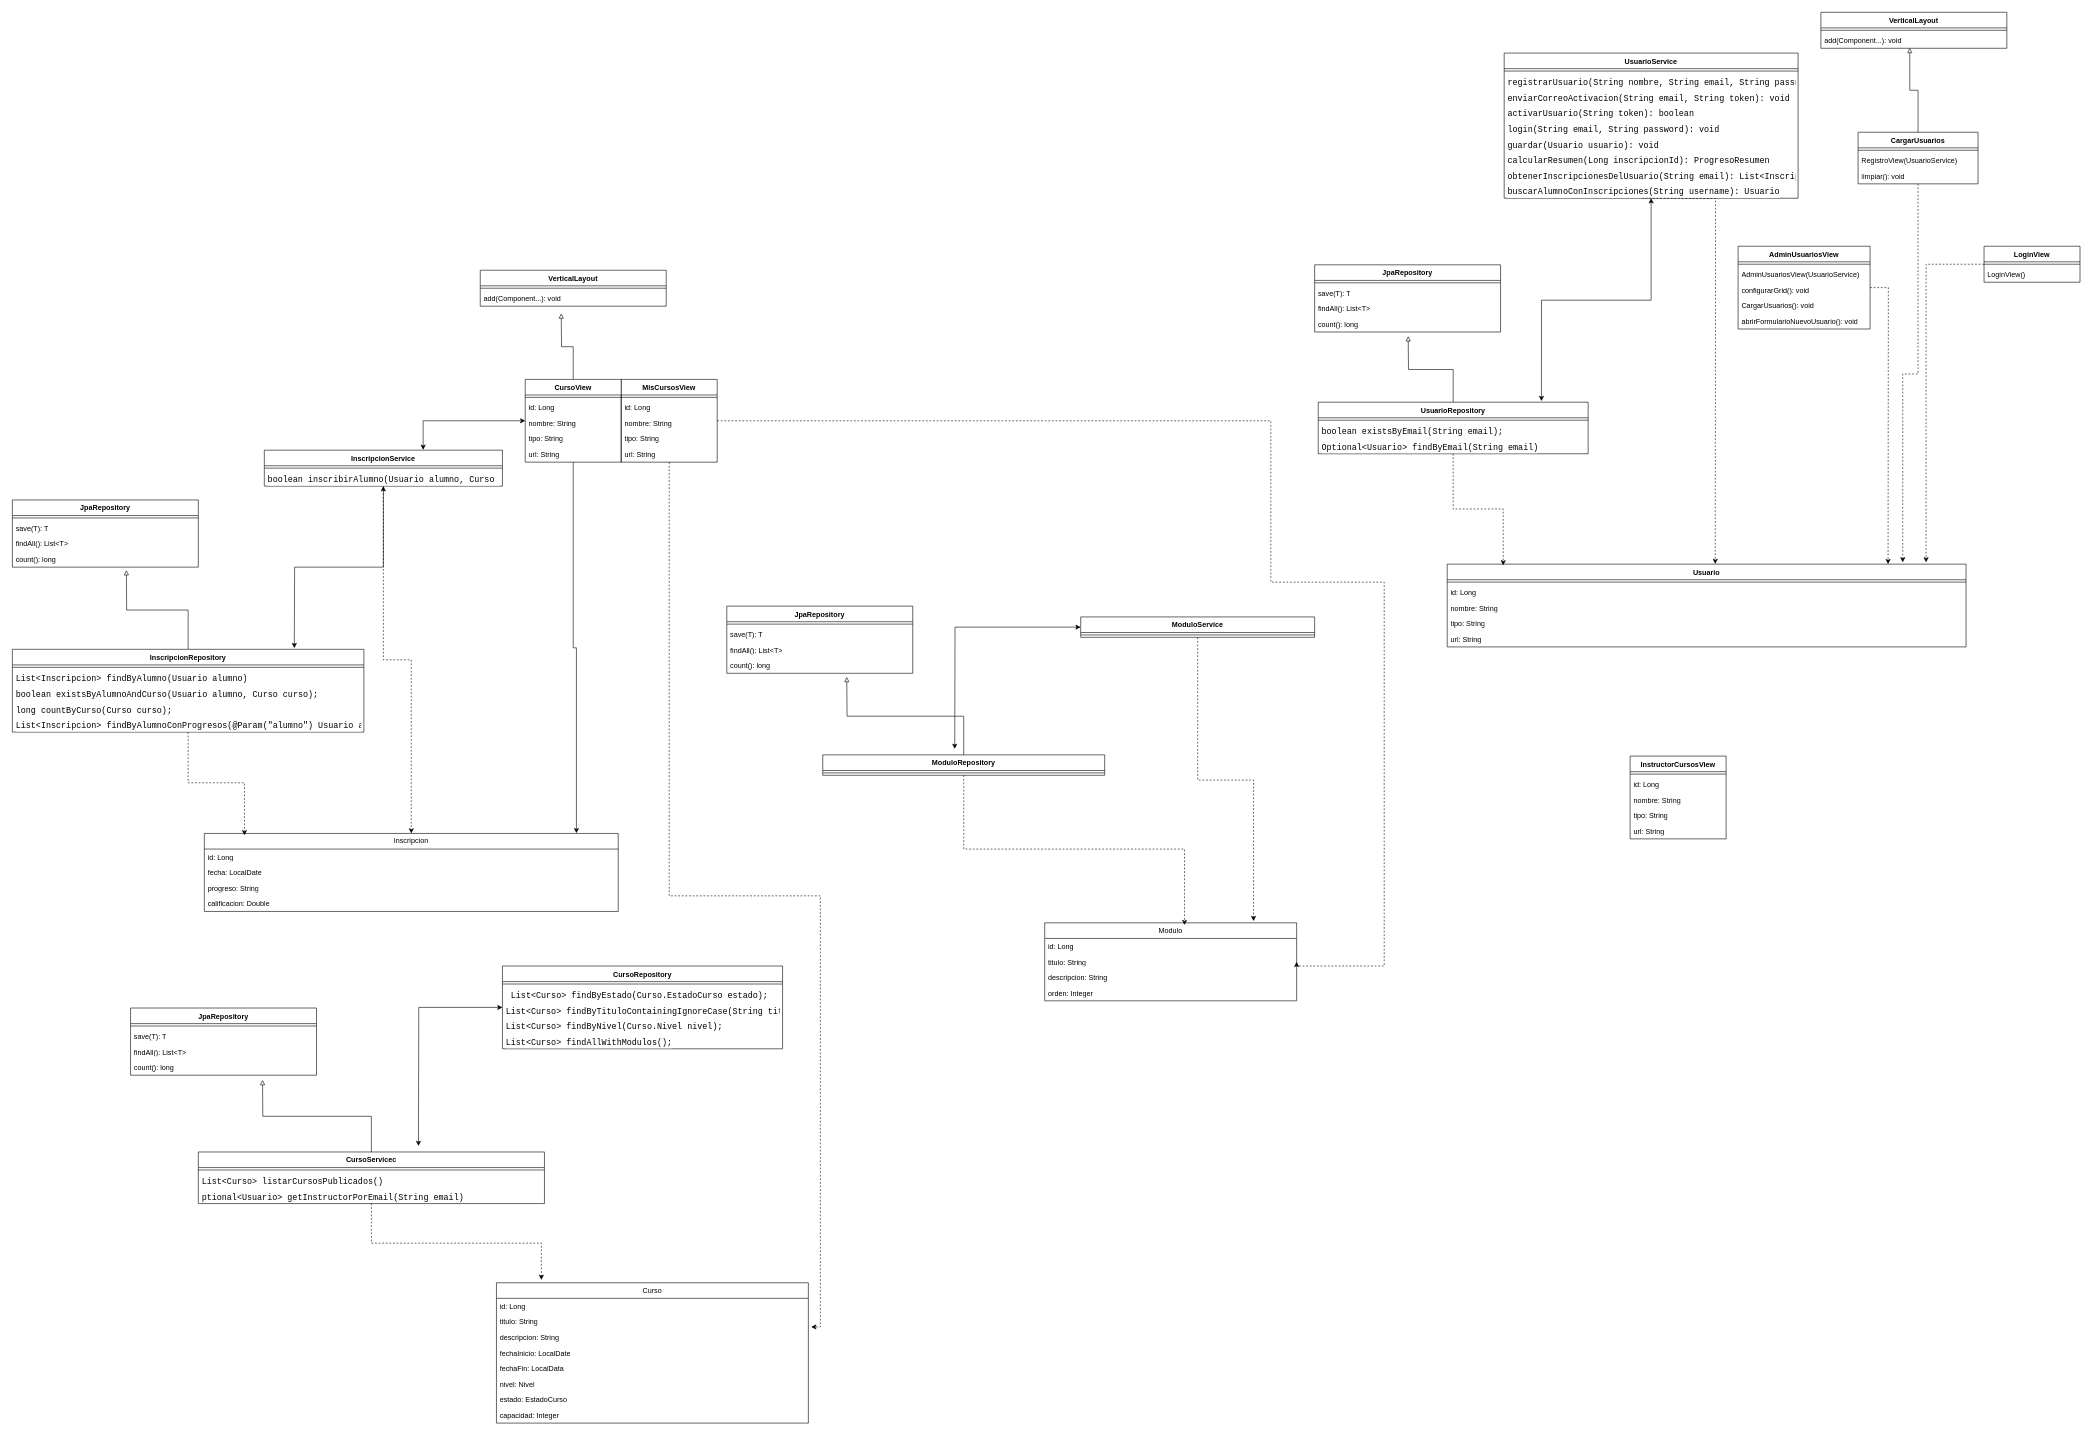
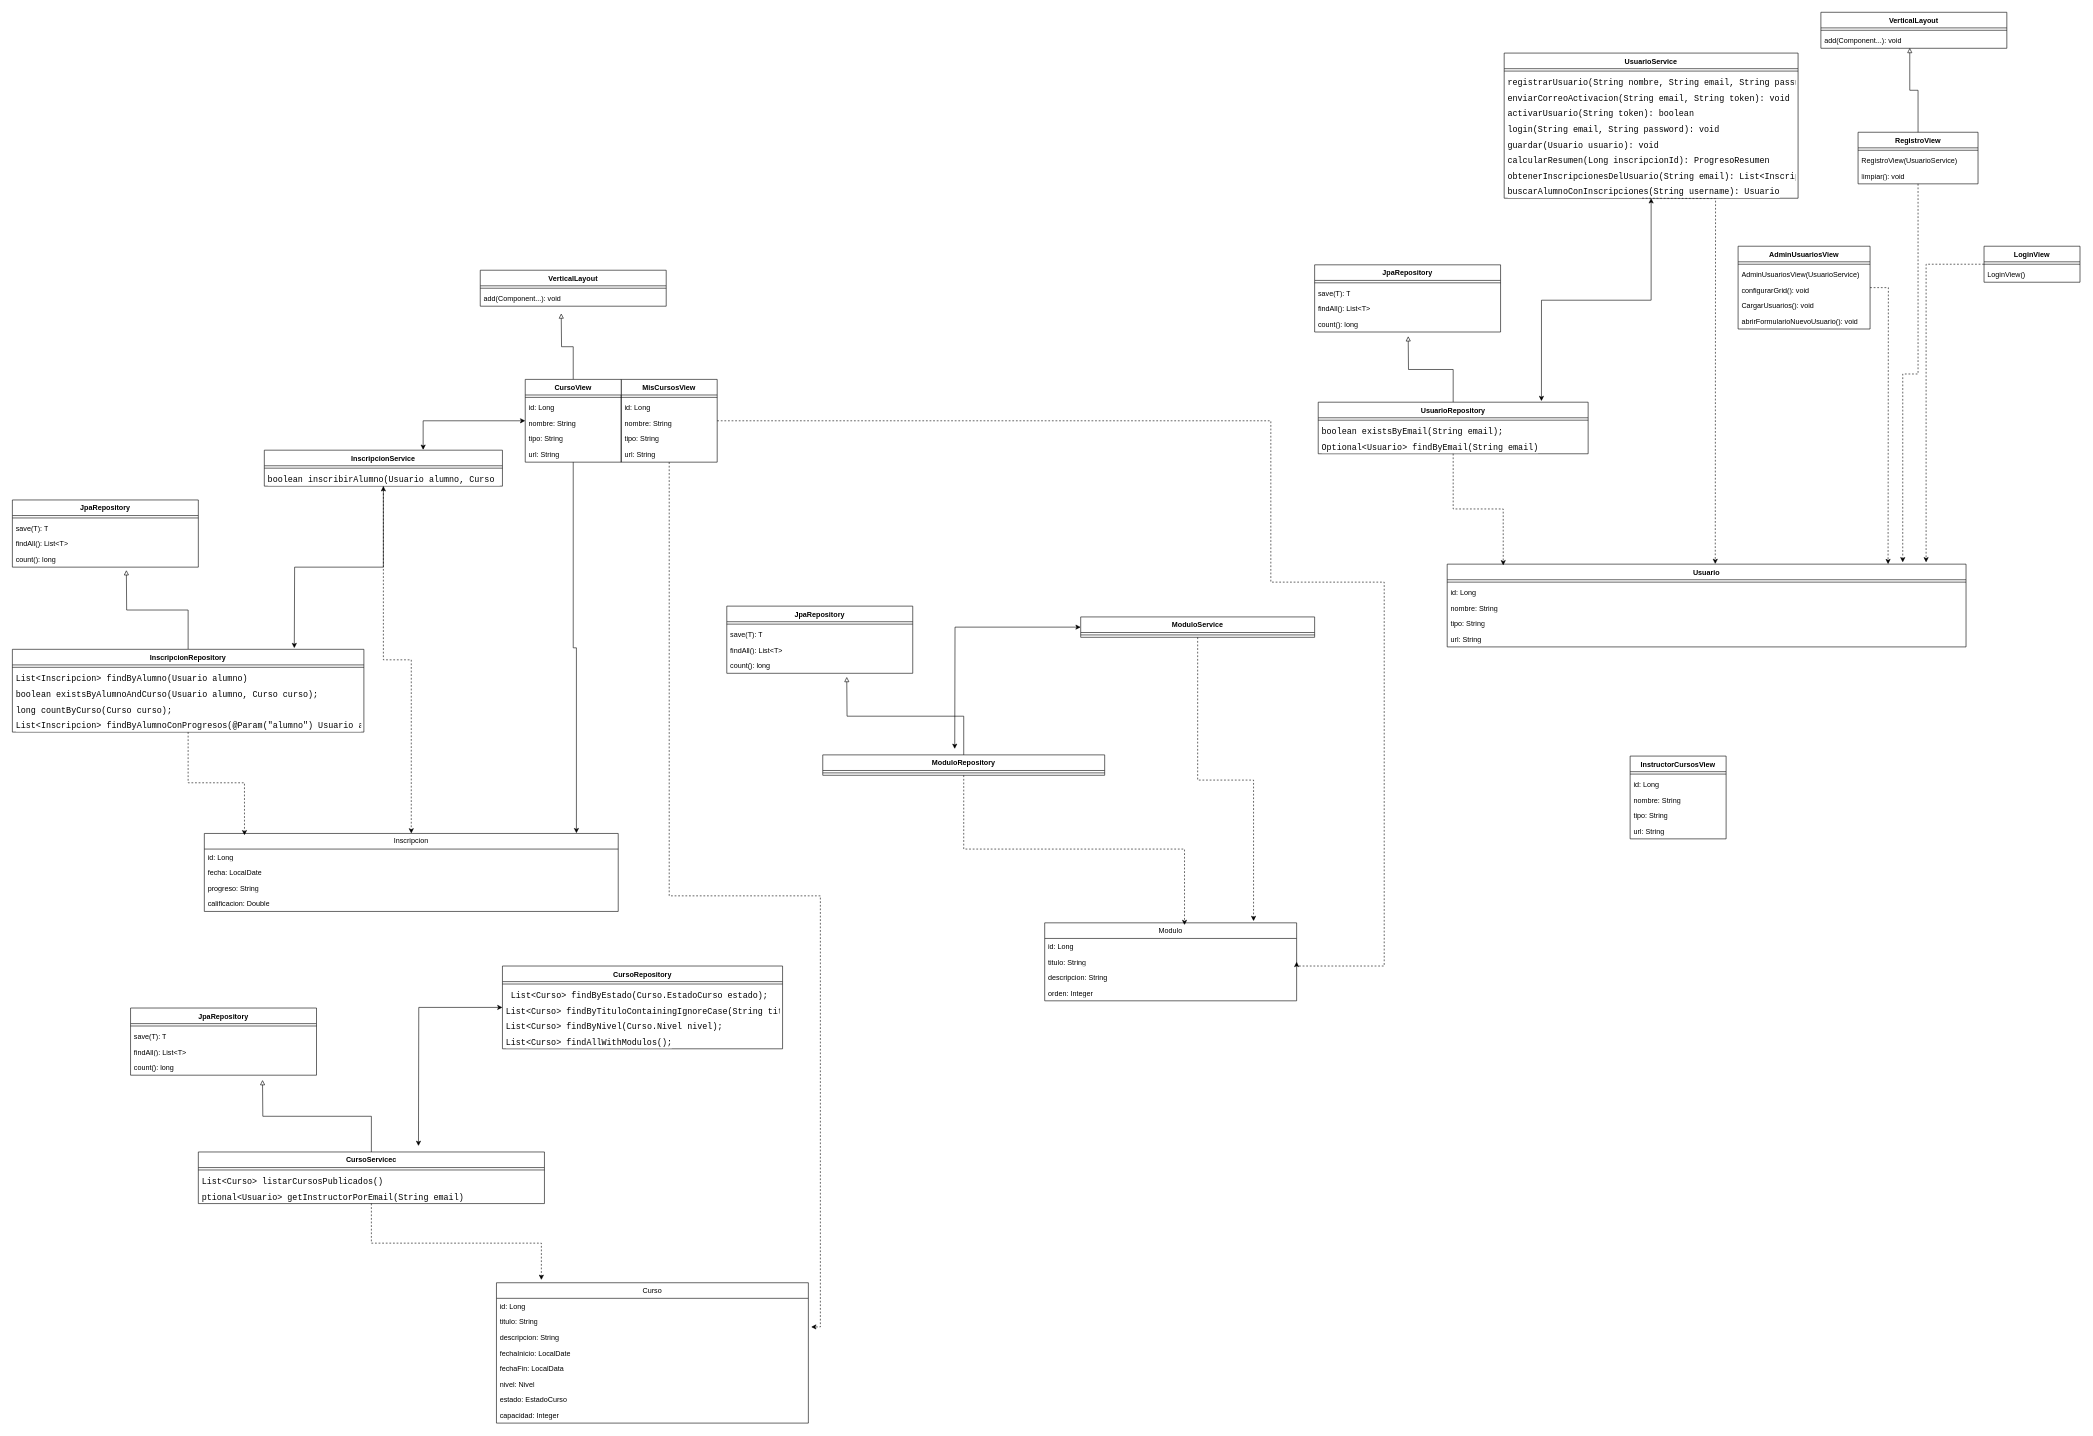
node "CargarUsuarios": label "CargarUsuarios" -> "RegistroView"
